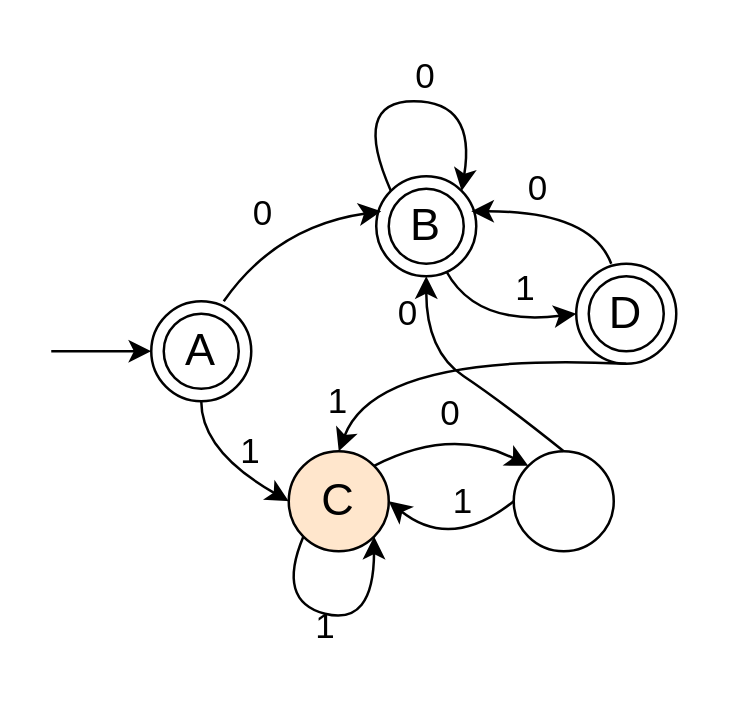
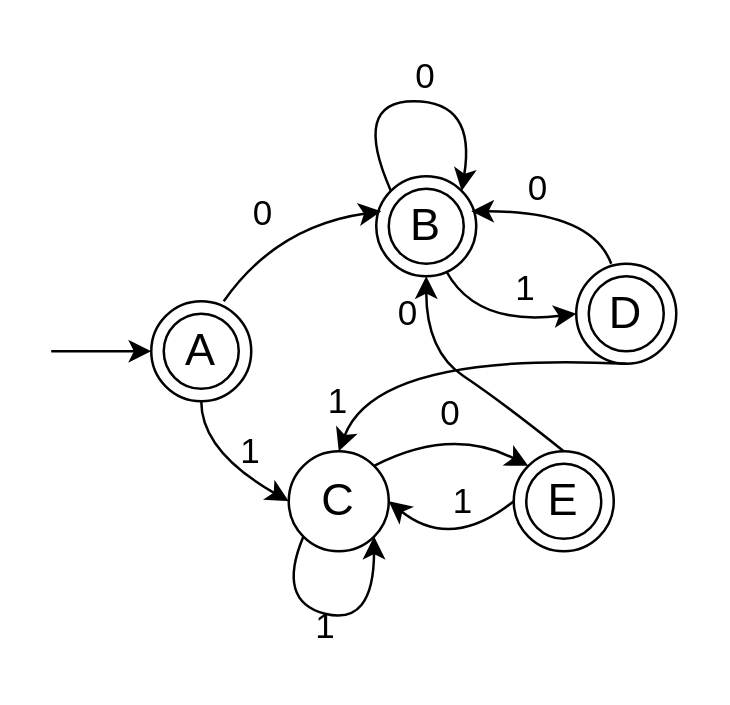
node "C": fillcolor #ffe6cc -> #ffffff
node "E": added
